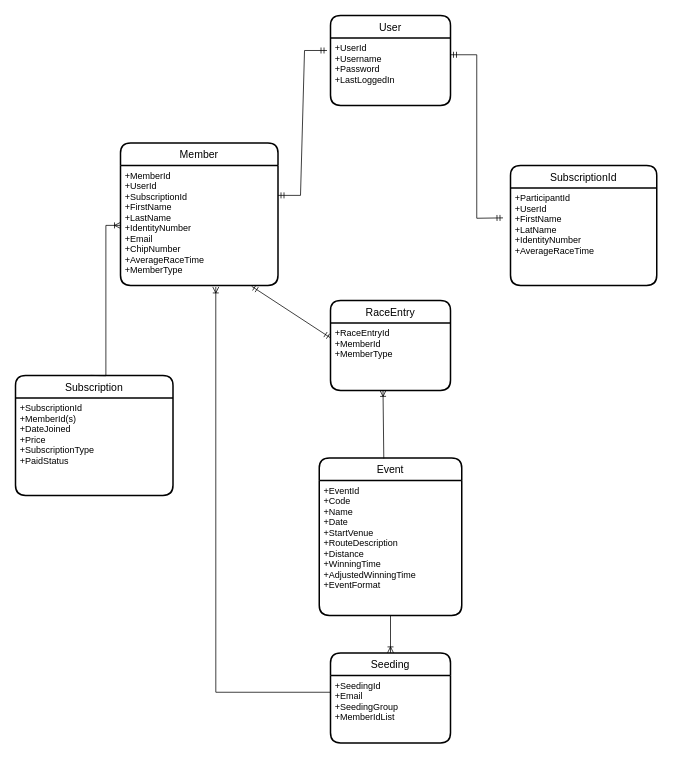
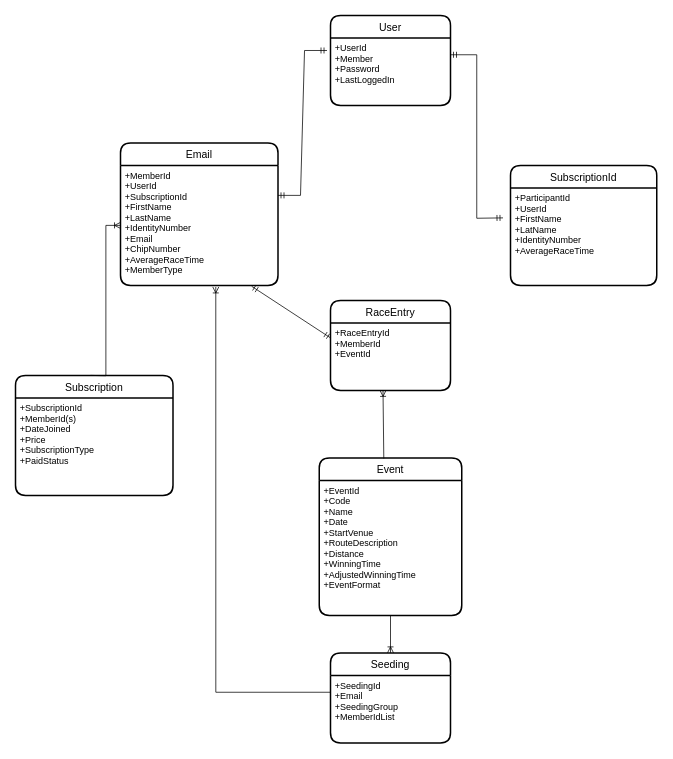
node "+UserId +Username +Password +LastLoggedIn": label "+UserId +Username +Password +LastLoggedIn" -> "+UserId +Member +Password +LastLoggedIn"
node "Member": label "Member" -> "Email"
node "+RaceEntryId +MemberId +MemberType": label "+RaceEntryId +MemberId +MemberType" -> "+RaceEntryId +MemberId +EventId"
